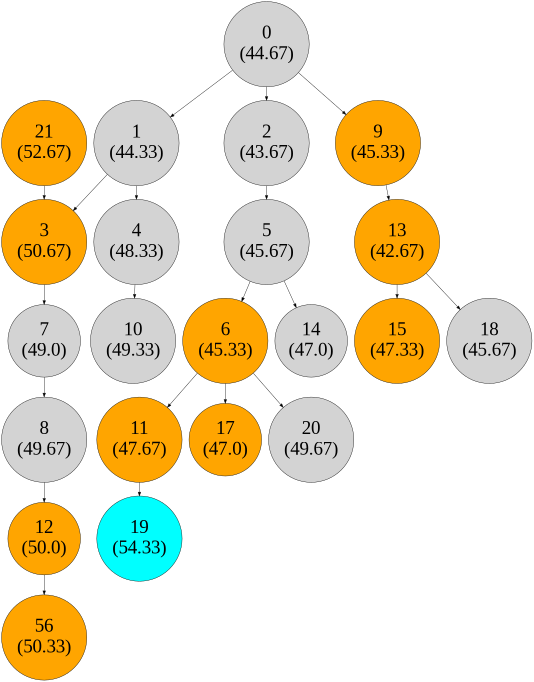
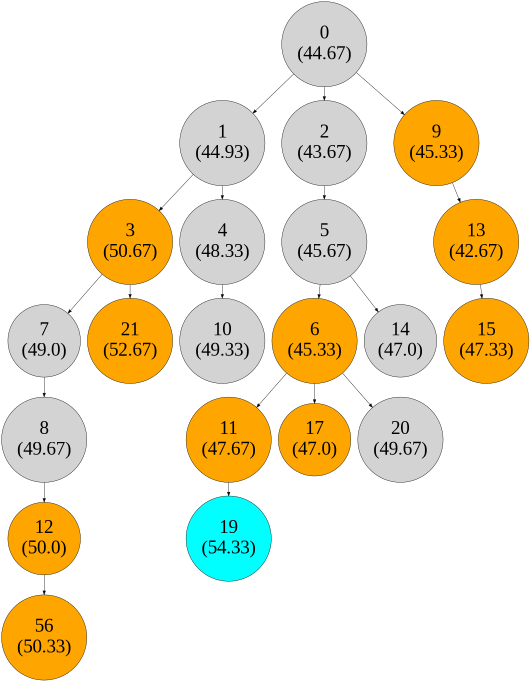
node "1 (44.33)": label "1 (44.33)" -> "1 (44.93)"
edge "21 (52.67)" -> "3 (50.67)": reversed
node "18 (45.67)": removed
